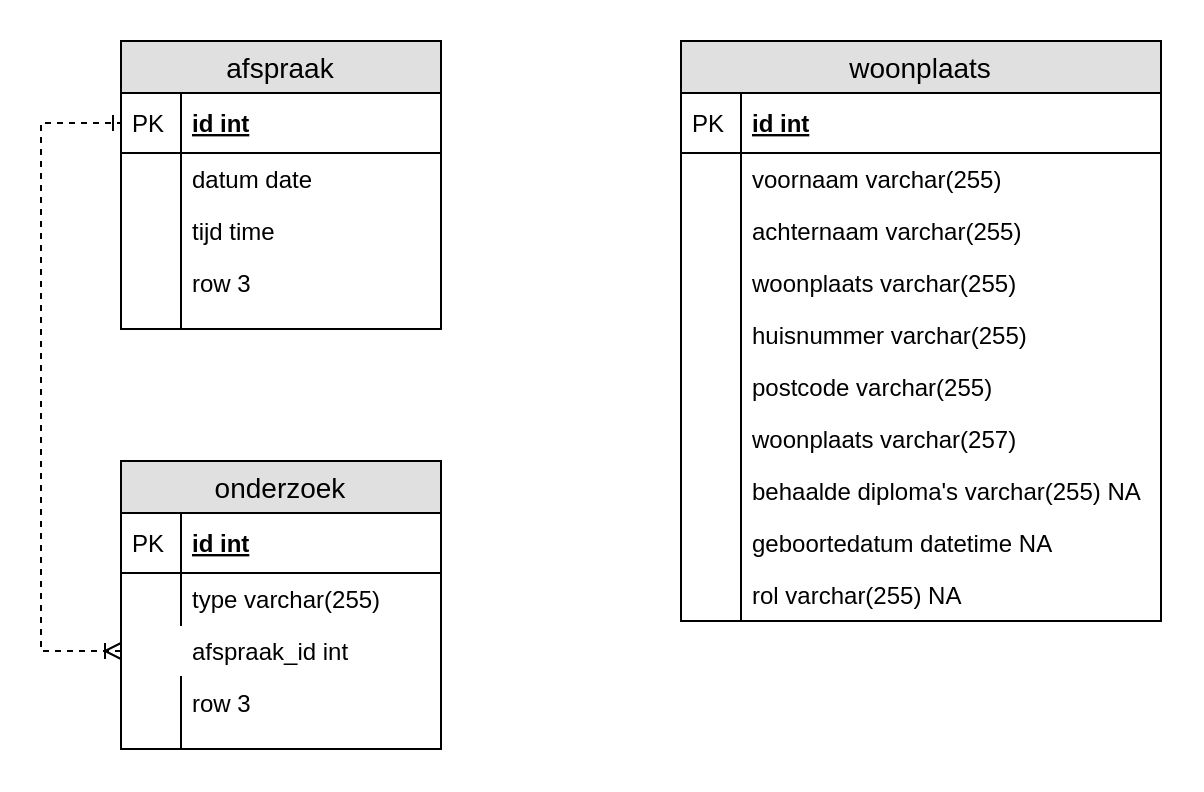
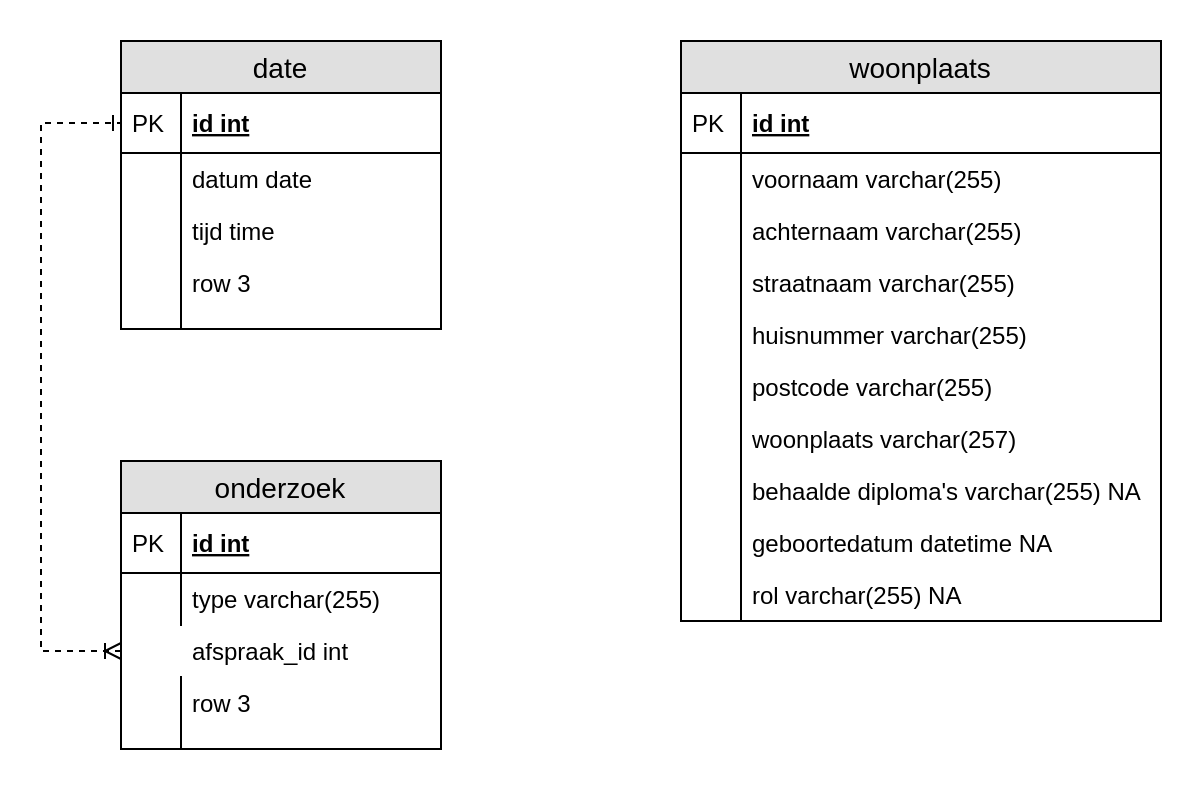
node "afspraak": label "afspraak" -> "date"
node "woonplaats varchar(255)": label "woonplaats varchar(255)" -> "straatnaam varchar(255)"
